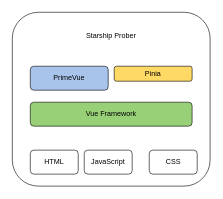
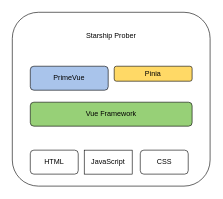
node "JavaScript": shape rounded rectangle -> rectangle
node "CSS": moved (173, 162) -> (164, 162)
